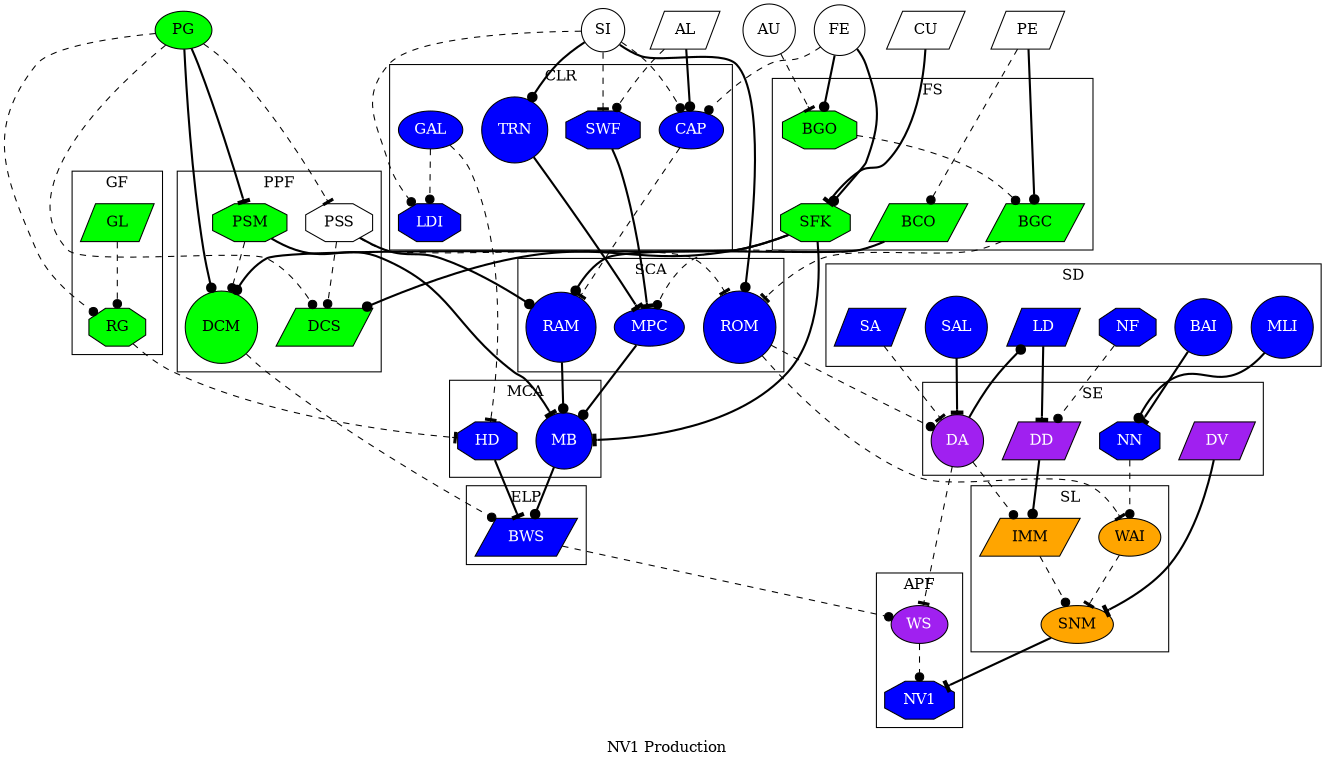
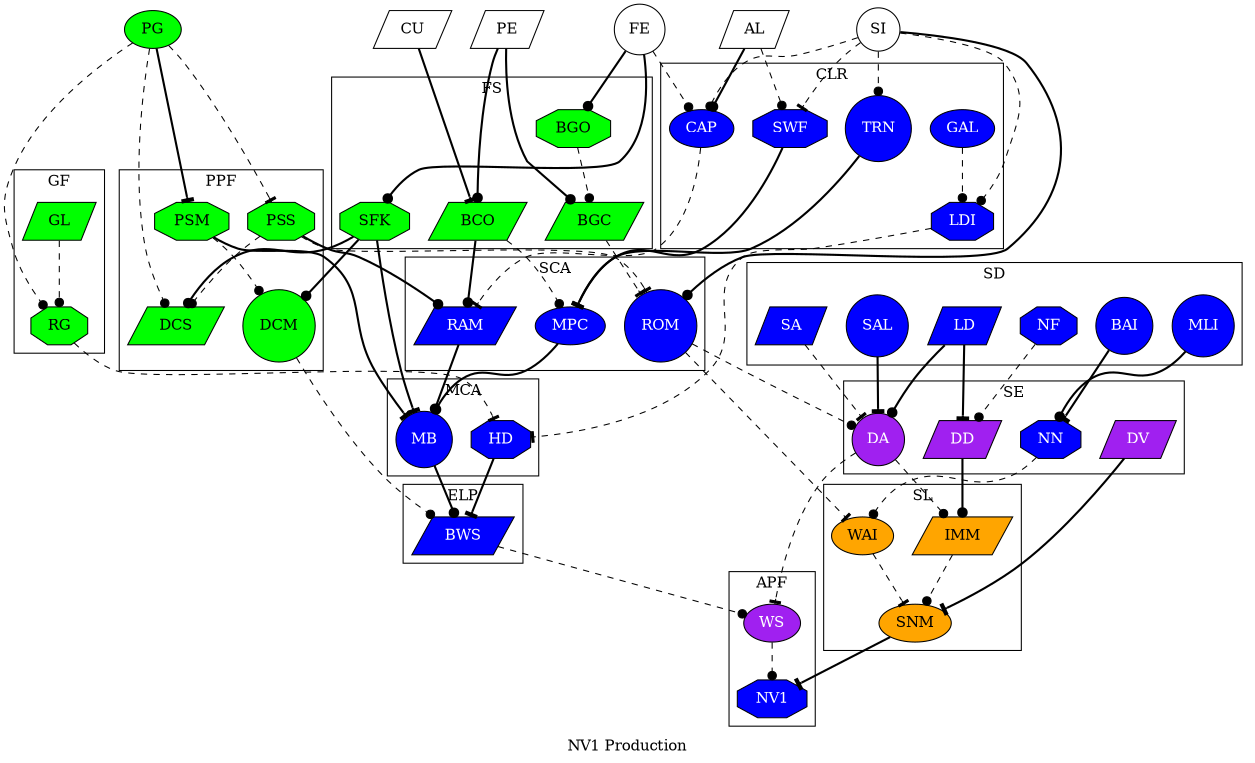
node "AU": removed
edge "SI" -> "TRN": style bold -> dashed
edge "PE" -> "BCO": style dashed -> bold
edge "CU" -> "SFK": now "CU" -> "BCO"
edge "PG" -> "DCM": removed
node "PSS": fillcolor white -> green
edge "GAL" -> "HD": now "LDI" -> "HD"
node "RAM": shape circle -> parallelogram
edge "DA" -> "LD": reversed
